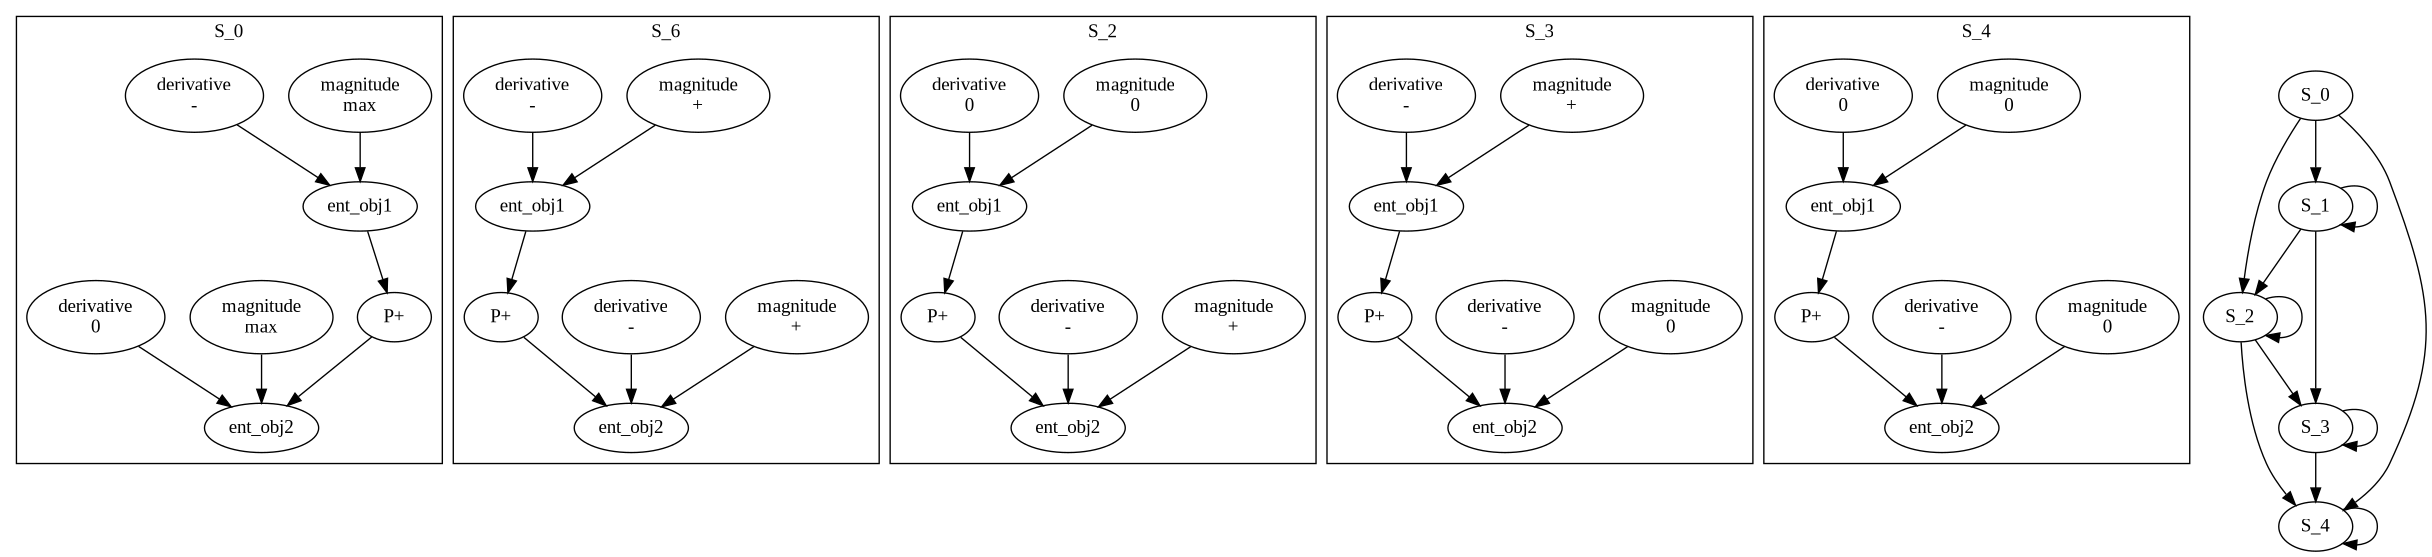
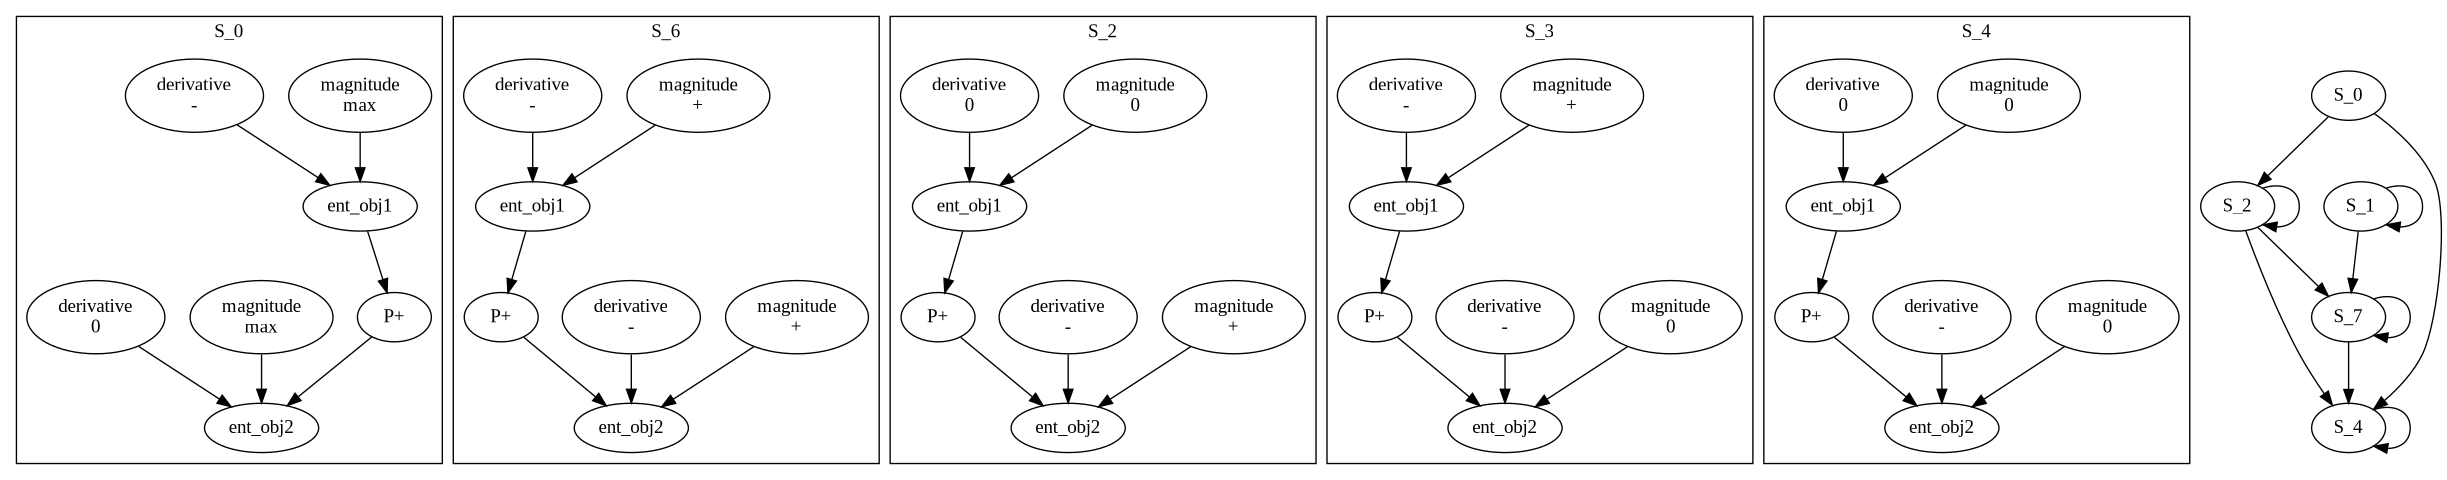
edge "S_0" -> "S_1": removed
edge "S_1" -> "S_2": removed
node "S_3": label "S_3" -> "S_7"
